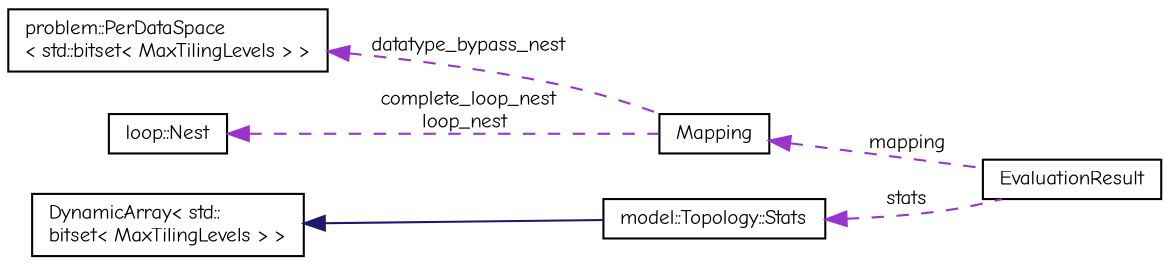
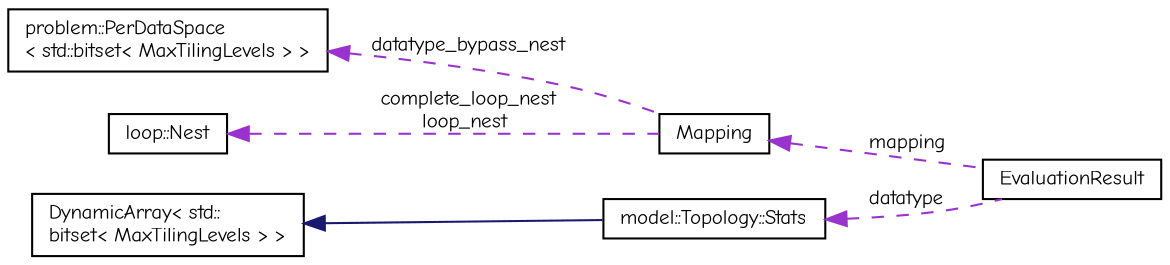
edge "EvaluationResult" -> "model::Topology::Stats": label " stats" -> " datatype"
